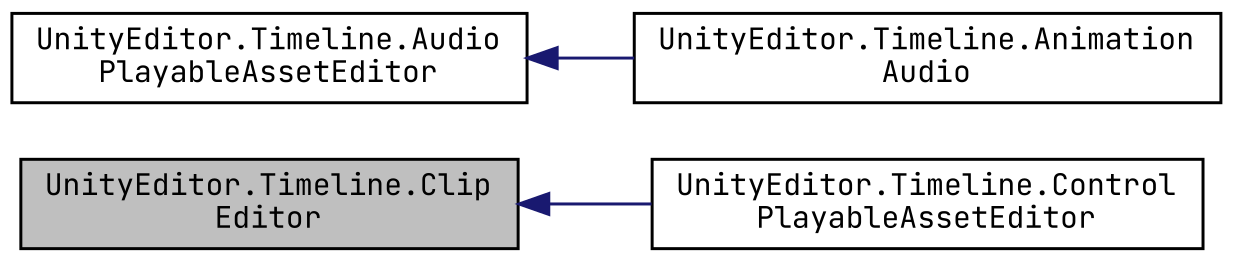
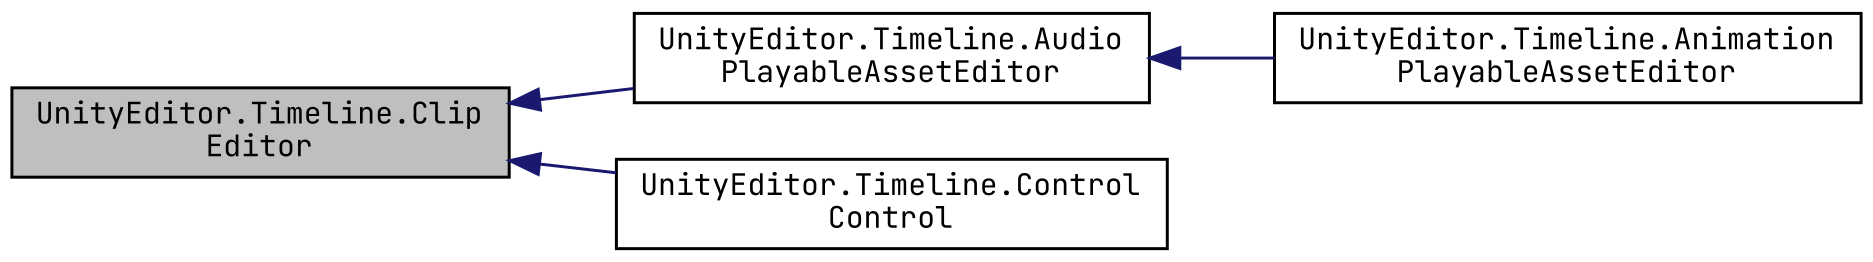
node "UnityEditor.Timeline.Animation Audio": label "UnityEditor.Timeline.Animation Audio" -> "UnityEditor.Timeline.Animation PlayableAssetEditor"
edge "UnityEditor.Timeline.Audio PlayableAssetEditor" -> "UnityEditor.Timeline.Clip Editor": added
node "UnityEditor.Timeline.Control PlayableAssetEditor": label "UnityEditor.Timeline.Control PlayableAssetEditor" -> "UnityEditor.Timeline.Control Control"
